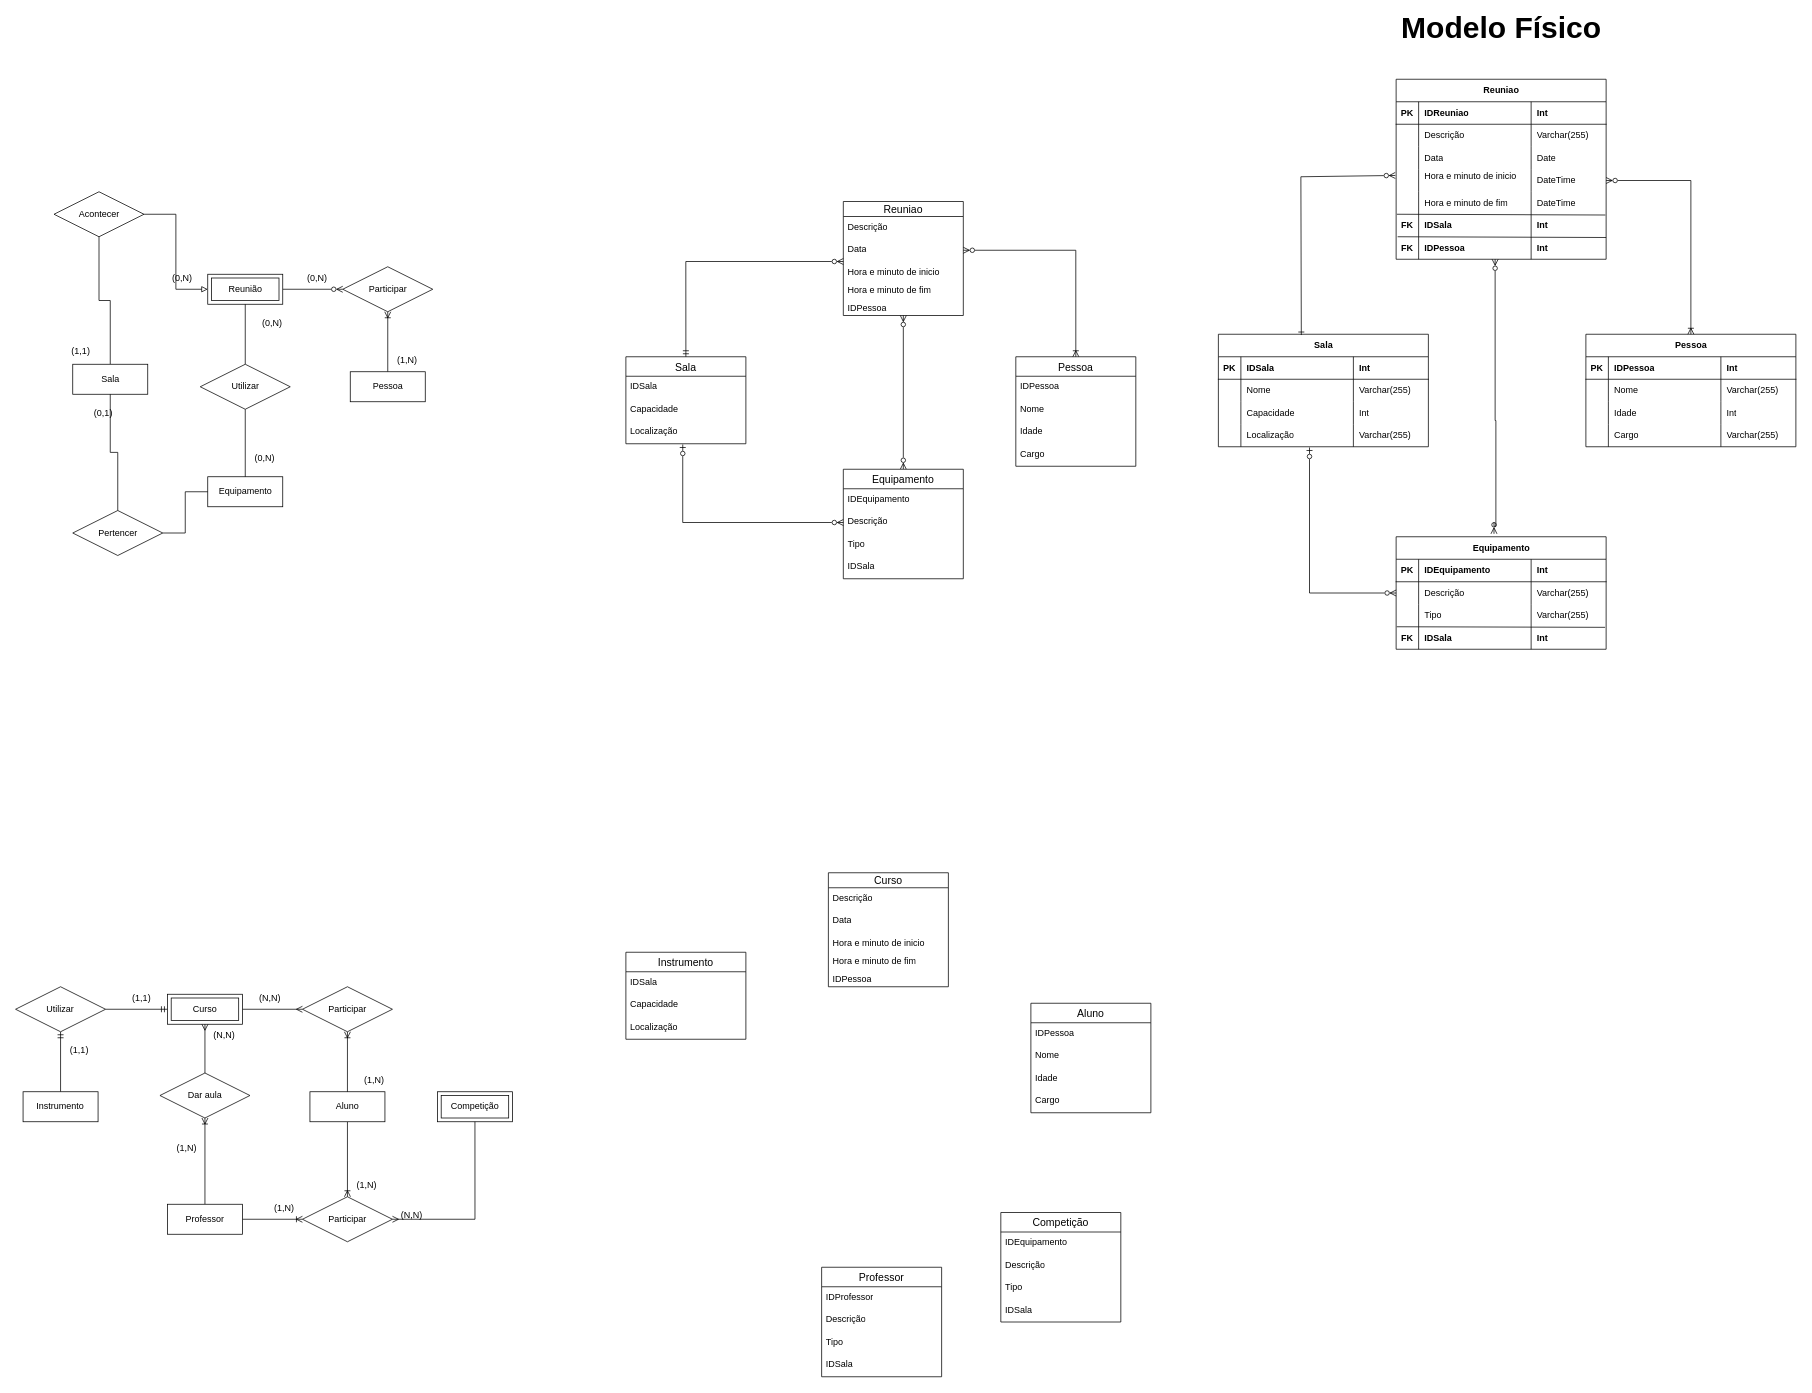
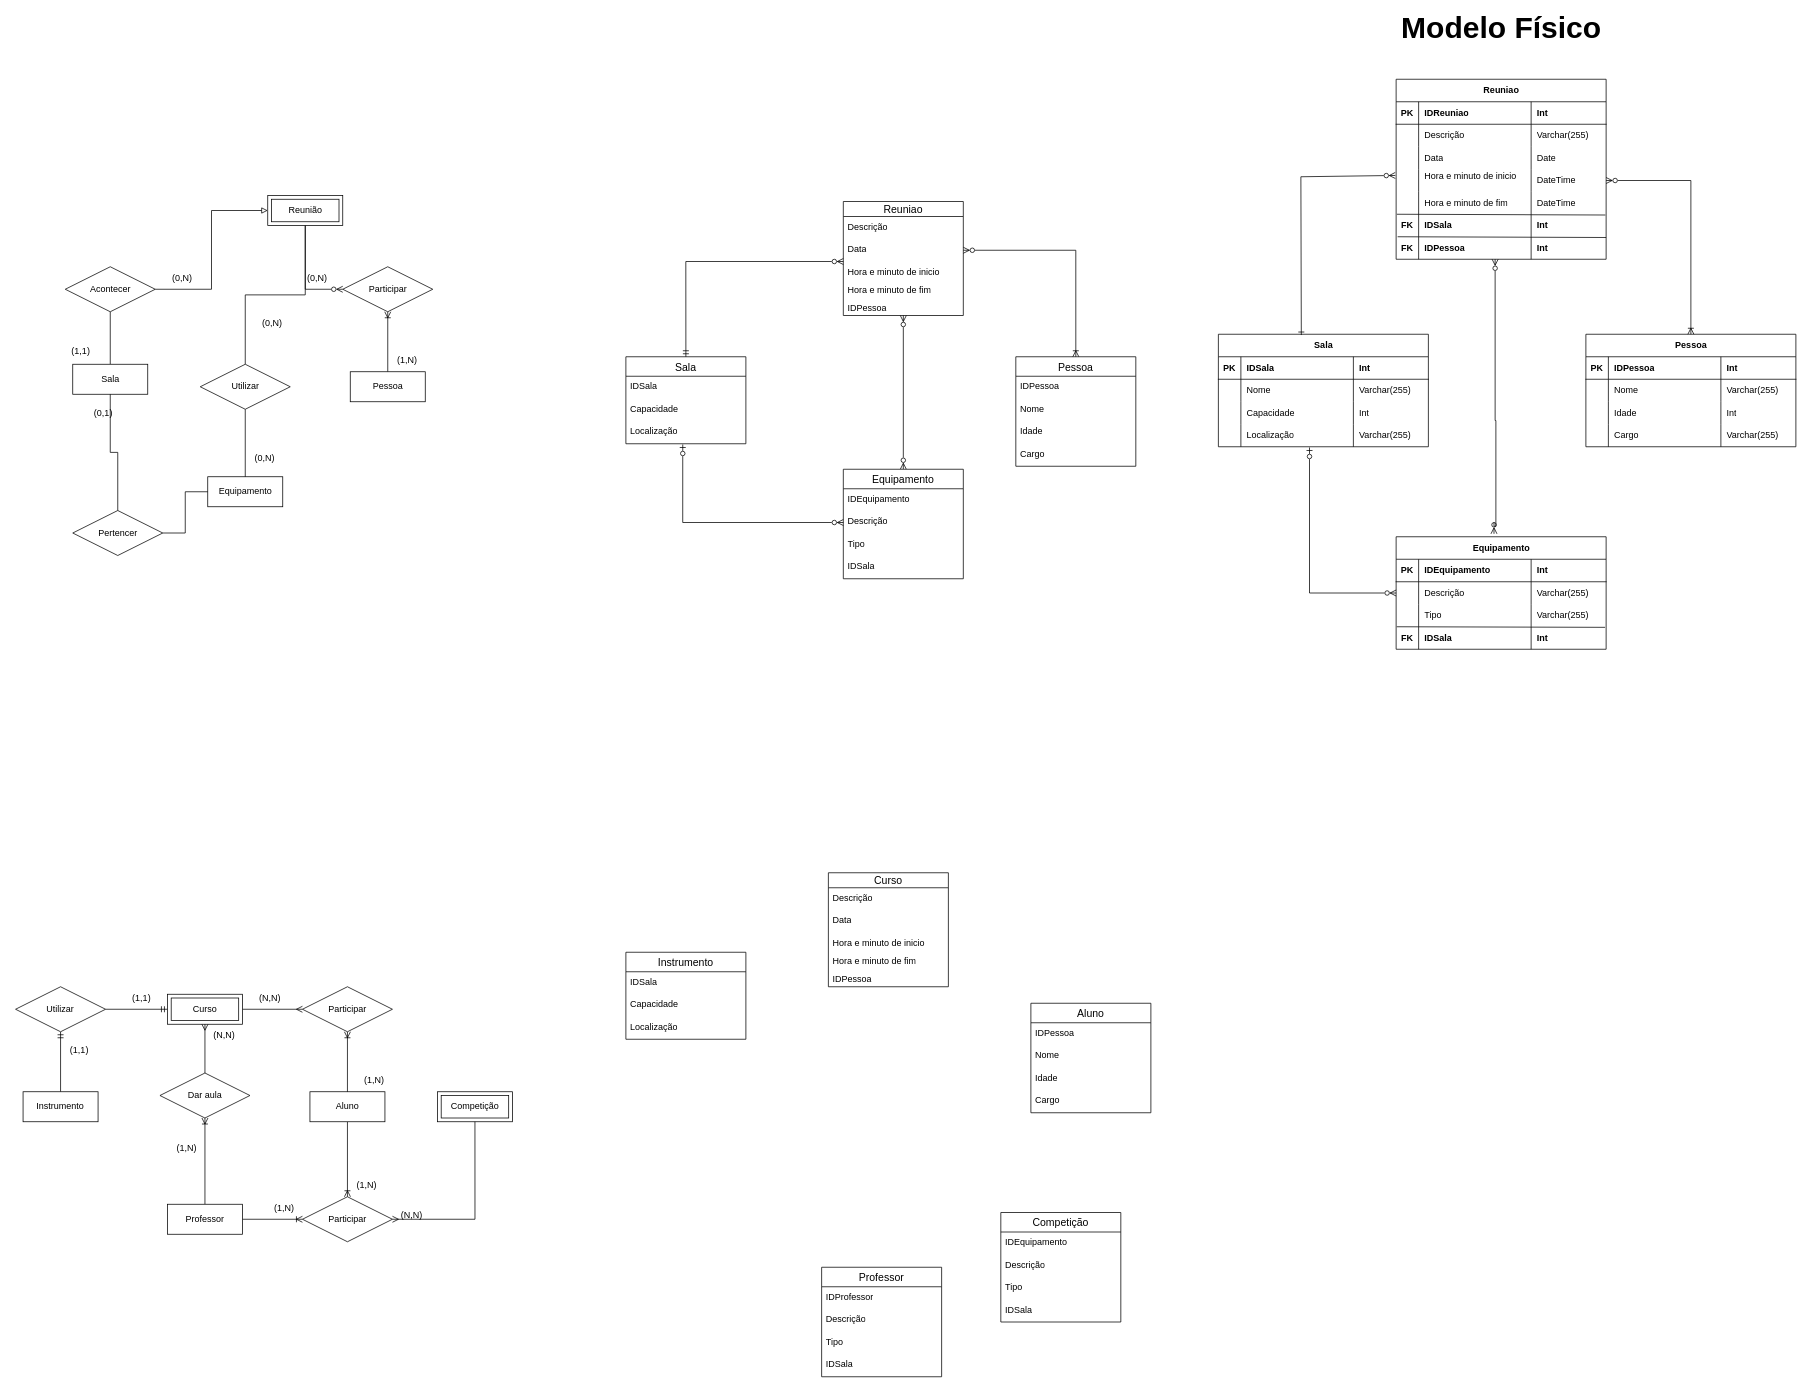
node "Acontecer": moved (99, 214) -> (110, 289)
node "Reunião": moved (245, 289) -> (305, 210)
